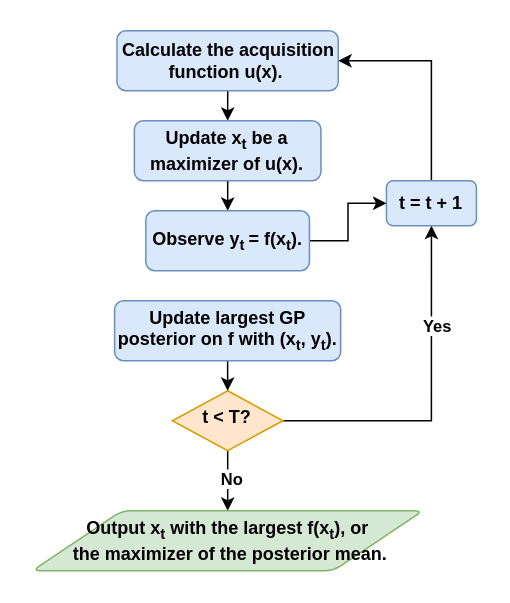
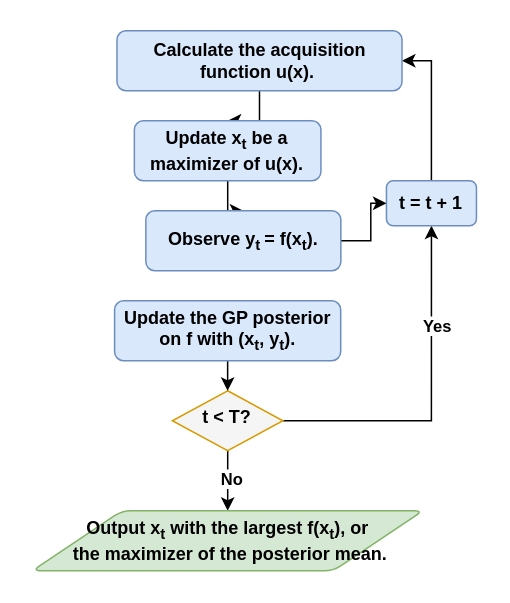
node "Calculate the acquisition function u(x).": size 221x60 -> 285x60
node "Observe yt = f(xt).": size 164x60 -> 195x60
node "Update largest GP posterior on f with (xt, yt).": label "Update largest GP posterior on f with (xt, yt)." -> "Update the GP posterior on f with (xt, yt)."
node "t < T?": fillcolor #ffe6cc -> #f5f5f5
